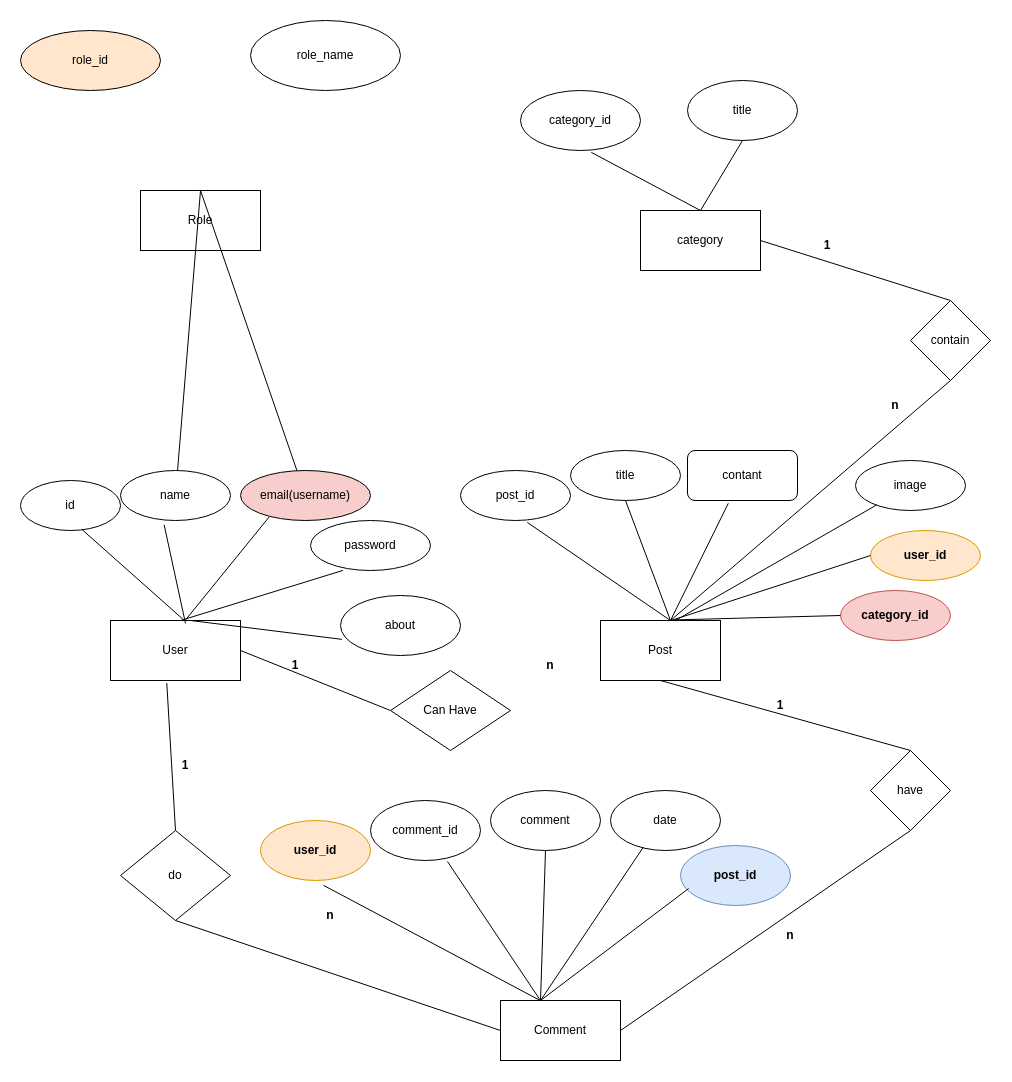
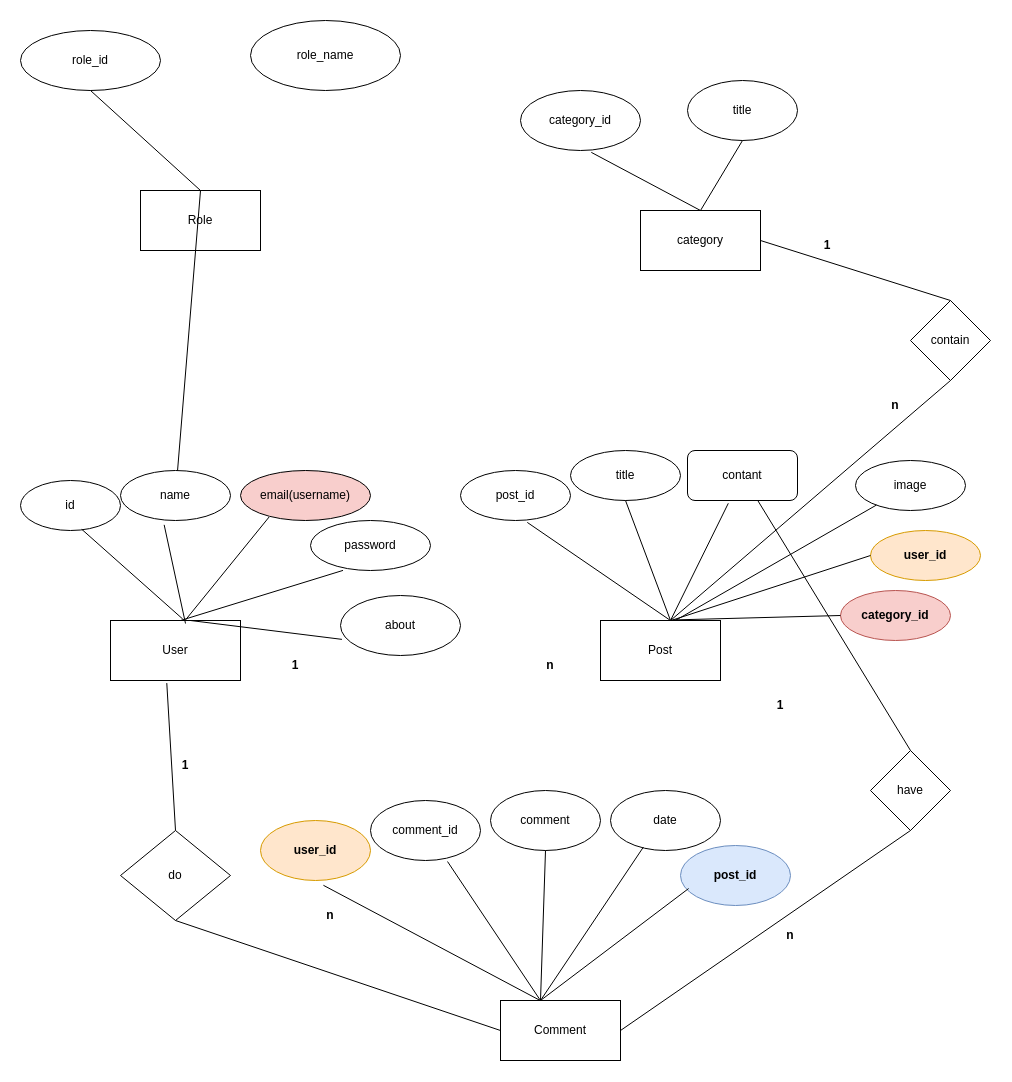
node "role_id": fillcolor #ffe6cc -> #ffffff
edge "Role" -- "email(username)": now "Role" -- "role_id"
edge "User" -- "Can Have": removed
node "Can Have": removed
edge "Post" -- "have": now "contant" -- "have"
